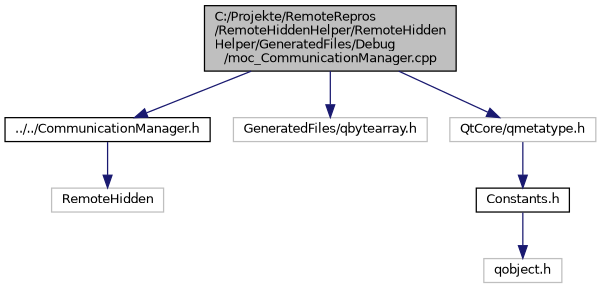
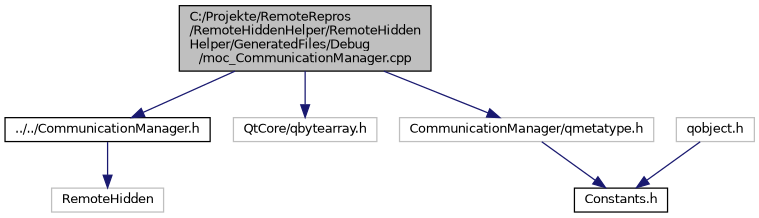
node "GeneratedFiles/qbytearray.h": label "GeneratedFiles/qbytearray.h" -> "QtCore/qbytearray.h"
node "QtCore/qmetatype.h": label "QtCore/qmetatype.h" -> "CommunicationManager/qmetatype.h"
edge "Constants.h" -> "qobject.h": reversed
